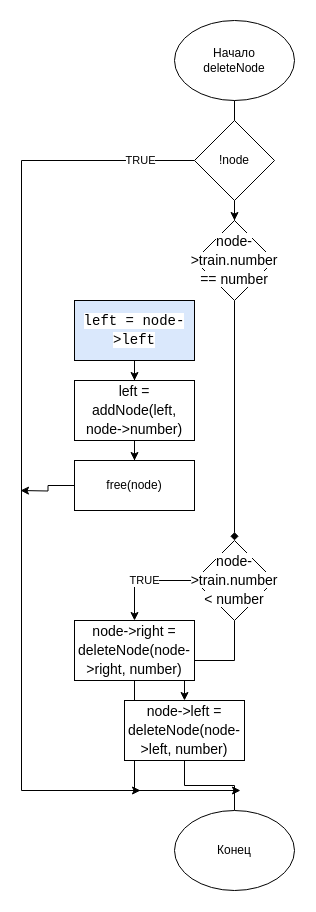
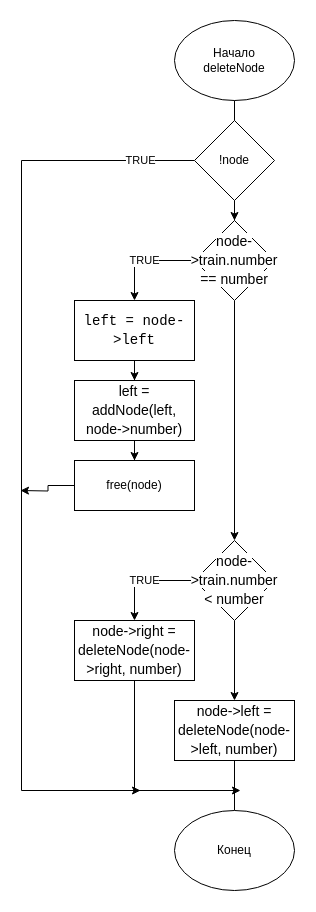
edge "node->train.number == number" -> "left = node->left": added, label "TRUE"
node "left = node->left": fillcolor #dae8fc -> #ffffff
edge "node->train.number == number" -> "node->train.number < number": arrowhead diamond -> classic
node "node->left = deleteNode(node->left, number)": moved (185, 731) -> (235, 731)
